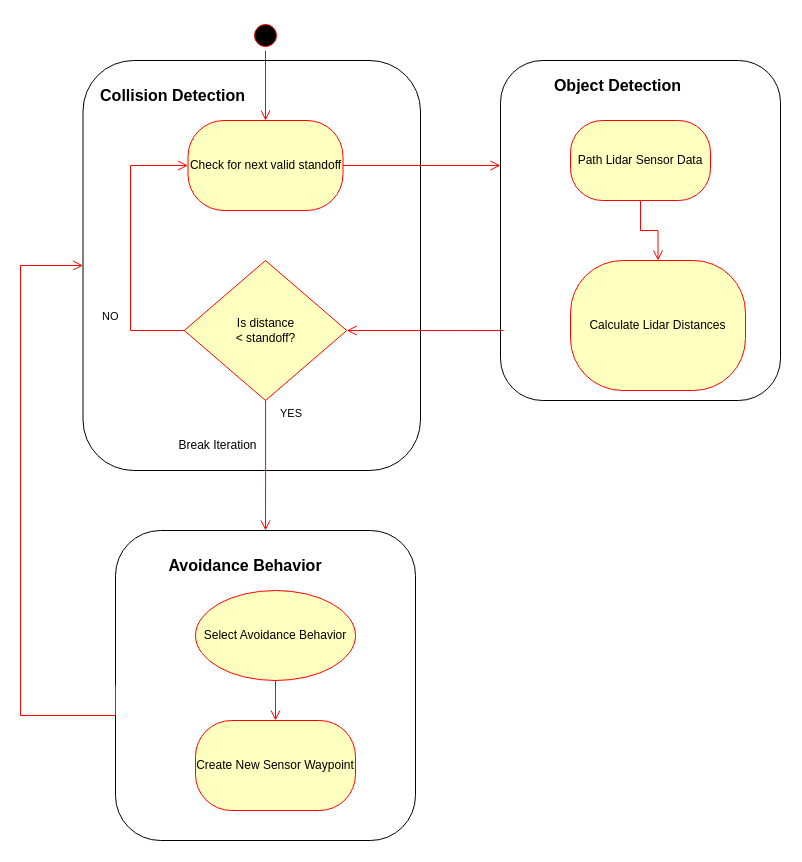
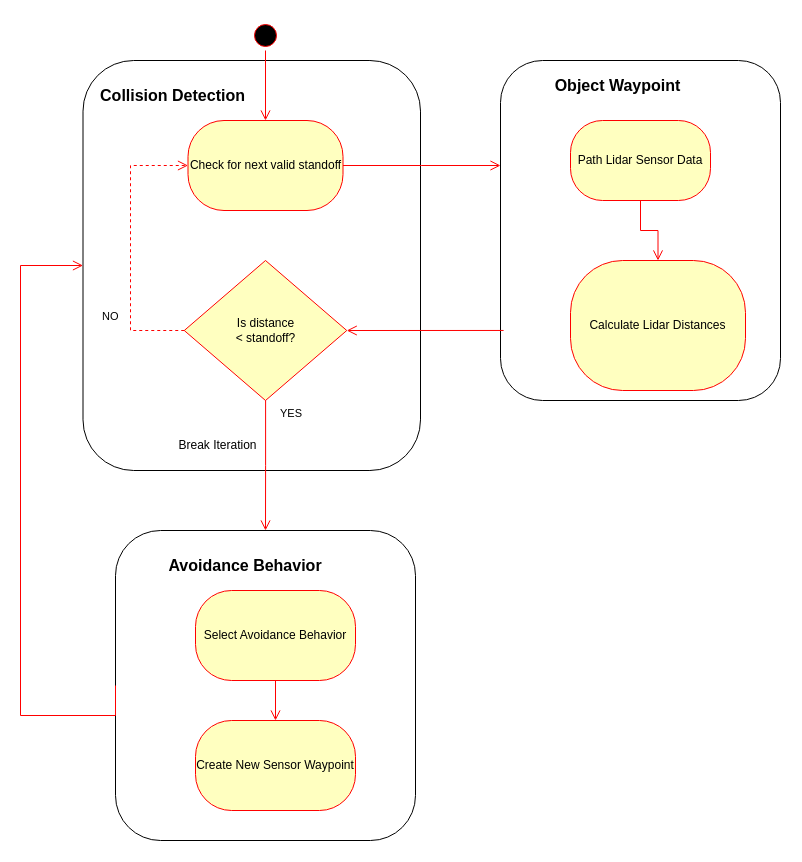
node "Object Detection": label "Object Detection" -> "Object Waypoint"
edge "Is distance < standoff?" -> "Check for next valid standoff": style solid -> dashed
node "Select Avoidance Behavior": shape ellipse -> rounded rectangle
